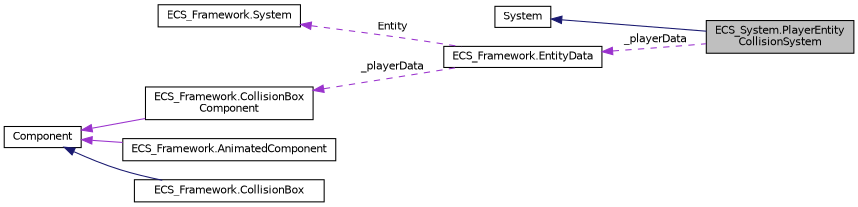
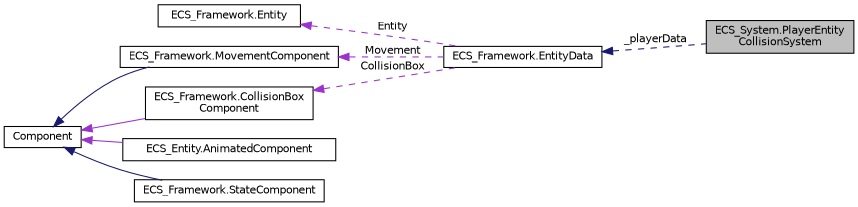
node "ECS_Framework.System": label "ECS_Framework.System" -> "ECS_Framework.Entity"
node "System": removed
edge "ECS_System.PlayerEntity CollisionSystem" -> "ECS_Framework.EntityData": color darkorchid3 -> midnightblue
node "ECS_Framework.MovementComponent": added
edge "ECS_Framework.EntityData" -> "ECS_Framework.CollisionBox Component": label " _playerData" -> " CollisionBox"
node "ECS_Framework.AnimatedComponent": label "ECS_Framework.AnimatedComponent" -> "ECS_Entity.AnimatedComponent"
node "ECS_Framework.CollisionBox": label "ECS_Framework.CollisionBox" -> "ECS_Framework.StateComponent"
